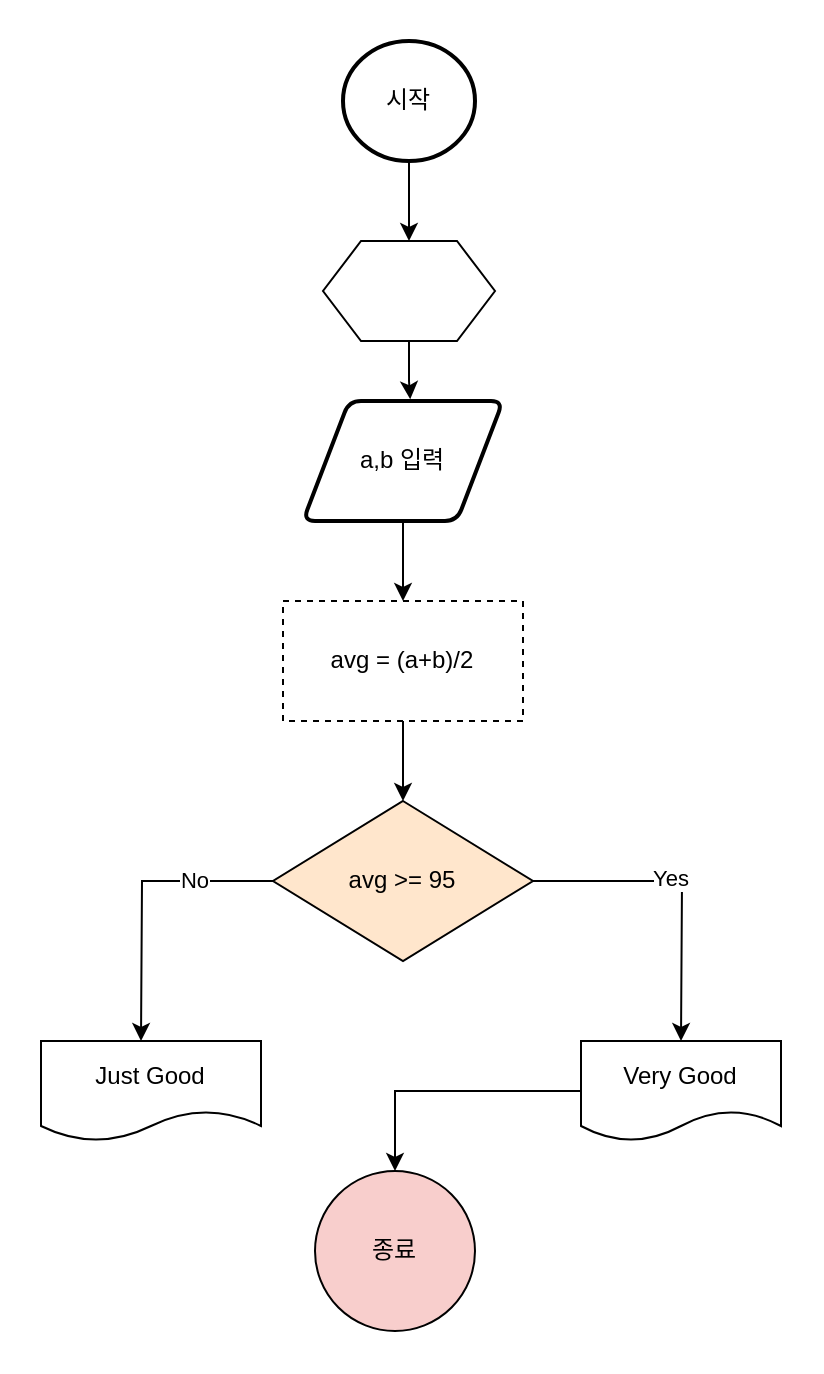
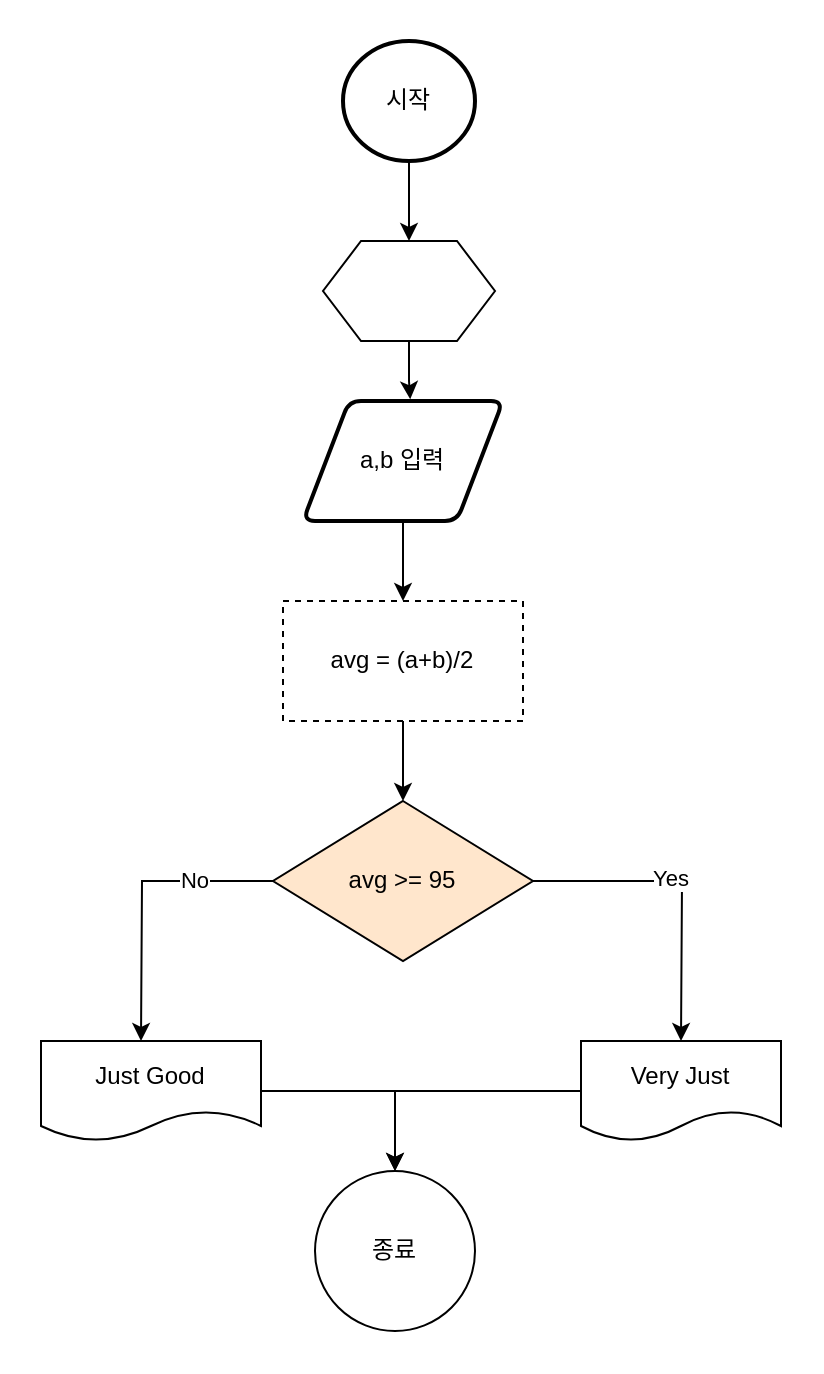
node "Very Good": label "Very Good" -> "Very Just"
edge "Just Good" -> "종료": added
node "종료": fillcolor #f8cecc -> #ffffff
